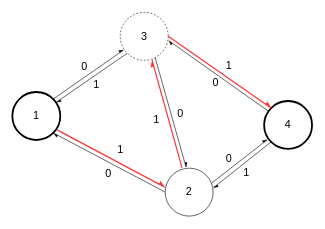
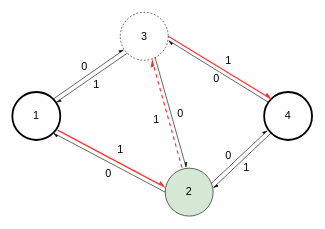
edge "2" -> "3": style solid -> dashed
node "4": moved (288, 125) -> (288, 116)
node "2": fillcolor #ffffff -> #d5e8d4
